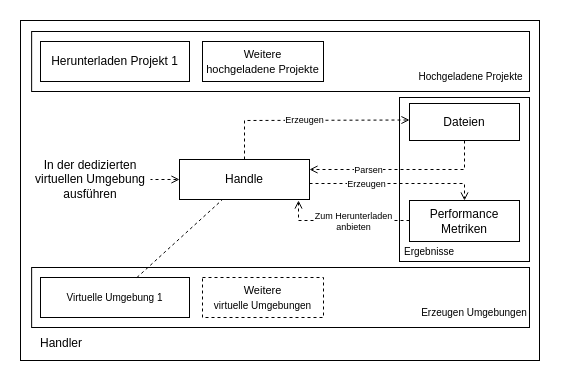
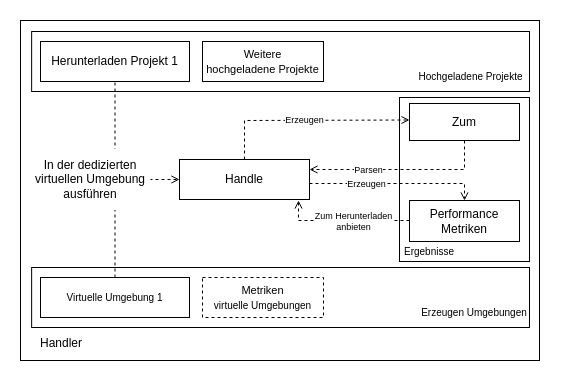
node "Dateien": label "Dateien" -> "Zum"
edge "Handle" -- "Virtuelle Umgebung 1": now "Herunterladen Projekt 1" -- "Virtuelle Umgebung 1"
node "Weitere virtuelle Umgebungen": label "Weitere virtuelle Umgebungen" -> "Metriken virtuelle Umgebungen"
